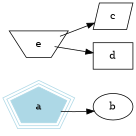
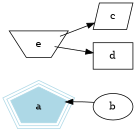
edge "a" -> "b": reversed
